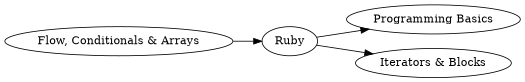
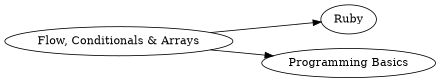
edge "Ruby" -> "Programming Basics": now "Flow, Conditionals & Arrays" -> "Programming Basics"
node "Iterators & Blocks": removed
